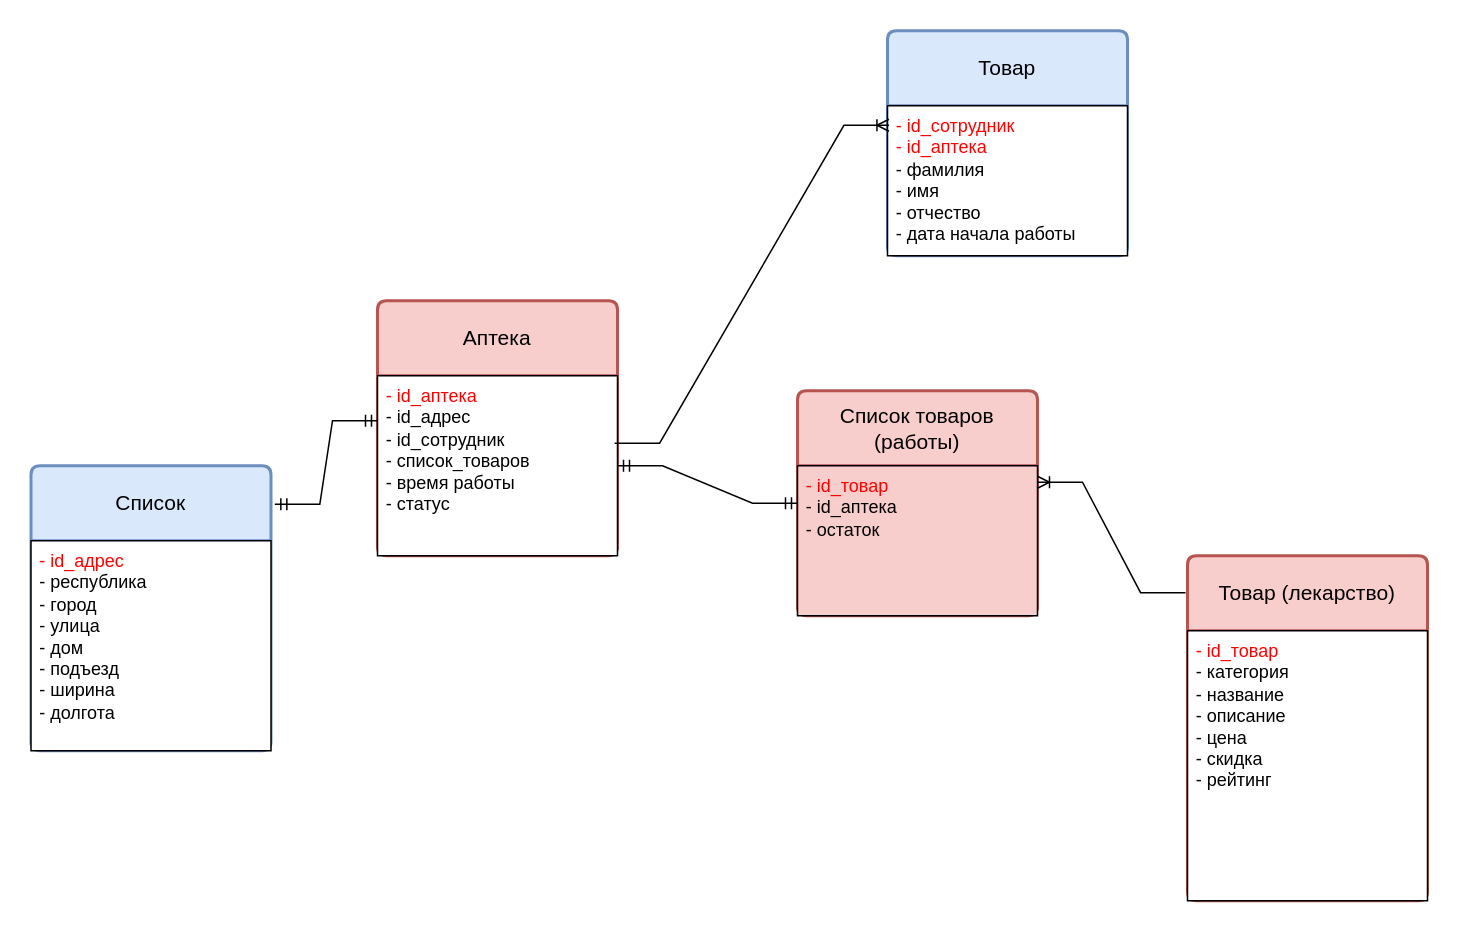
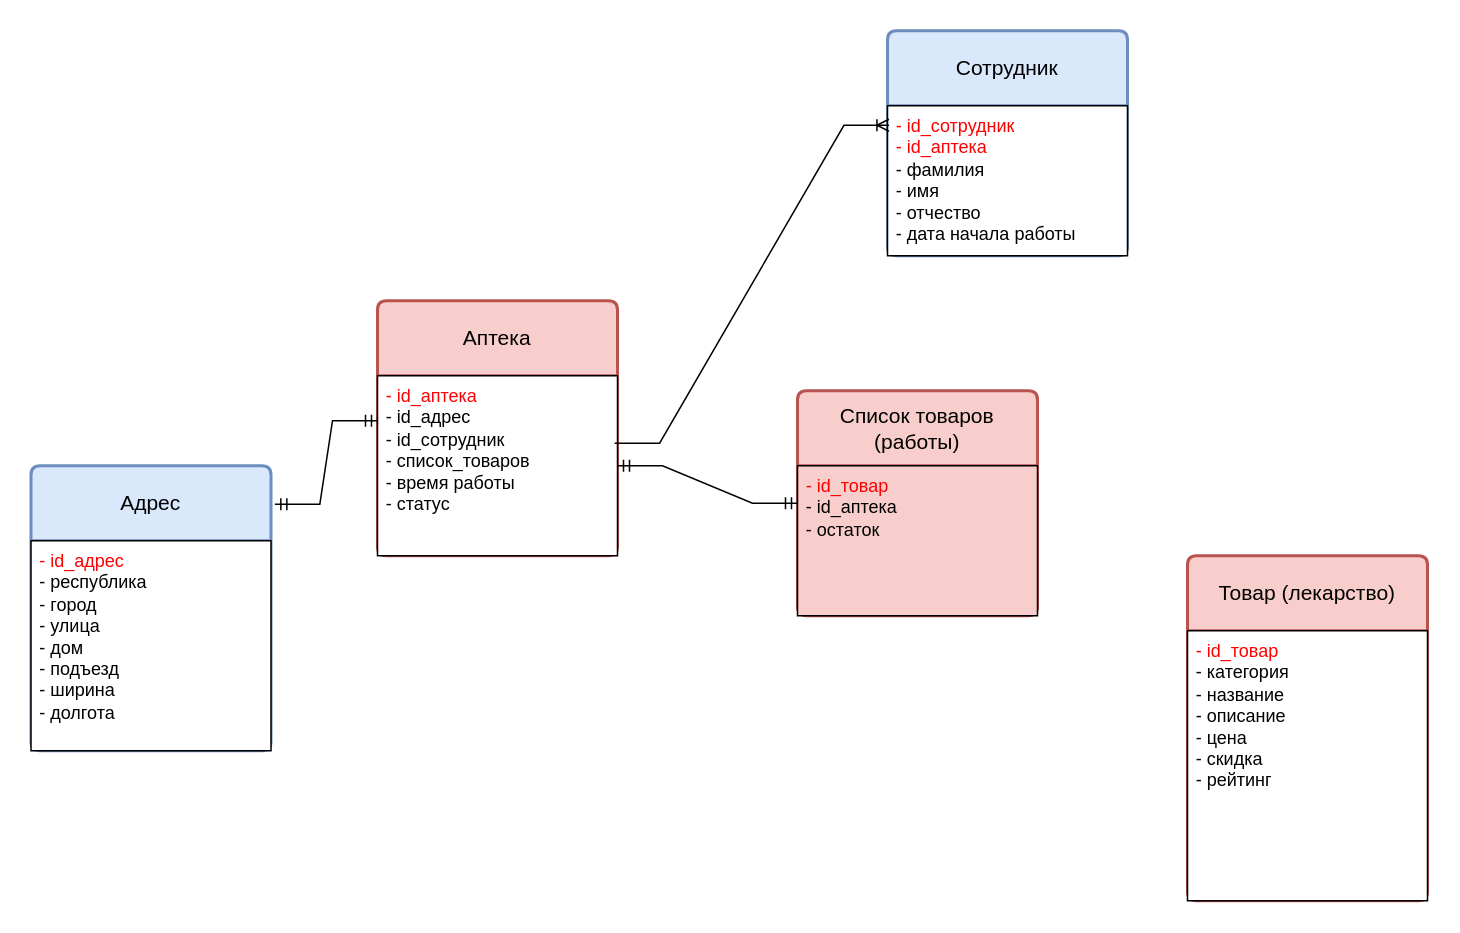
node "Товар": label "Товар" -> "Сотрудник"
node "Список": label "Список" -> "Адрес"
edge "Товар (лекарство)" -> "- id_товар - id_аптека - остаток": removed
